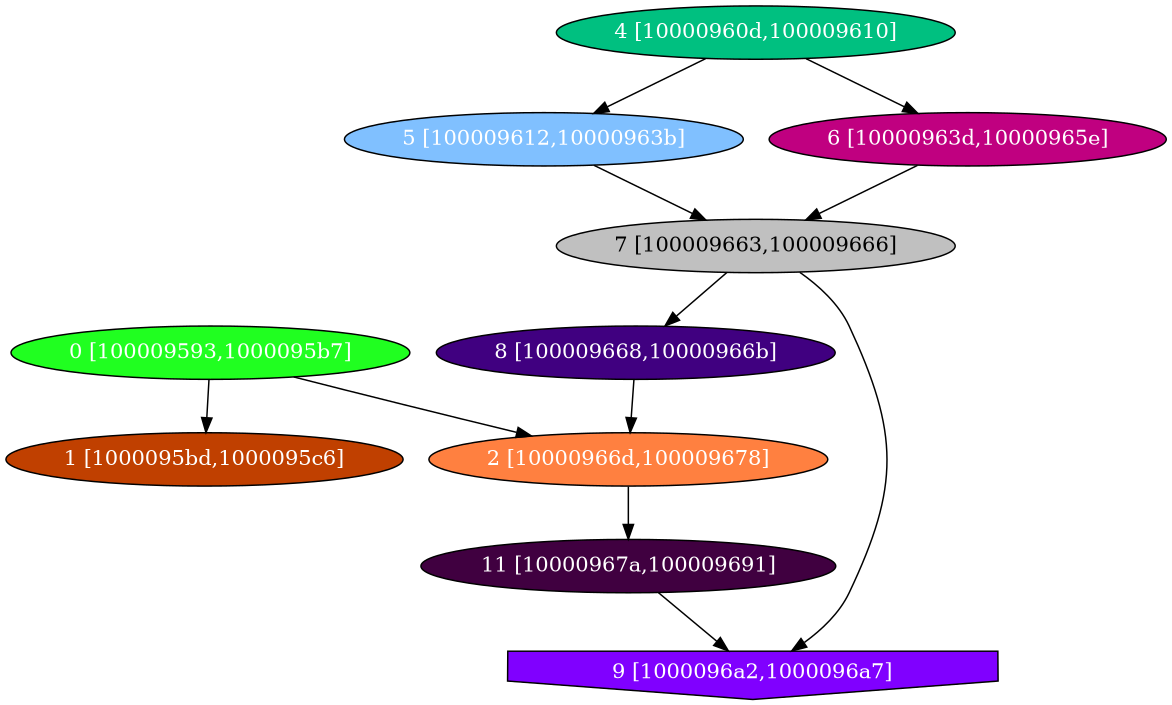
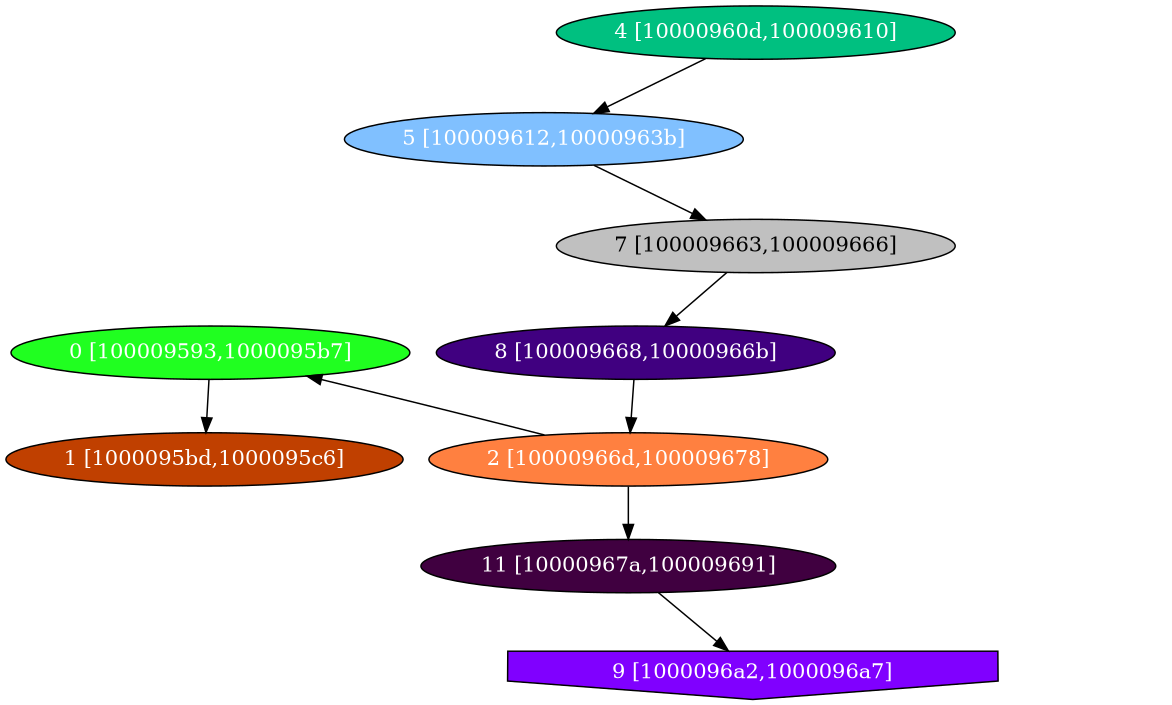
node "6 [10000963d,10000965e]": removed
edge "0 [100009593,1000095b7]" -> "2 [10000966d,100009678]": reversed
edge "7 [100009663,100009666]" -> "9 [1000096a2,1000096a7]": removed
